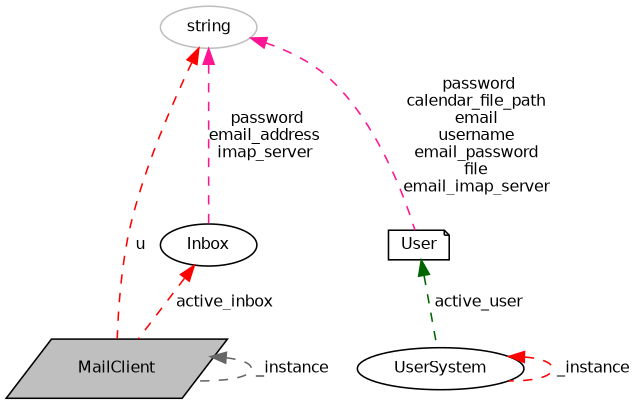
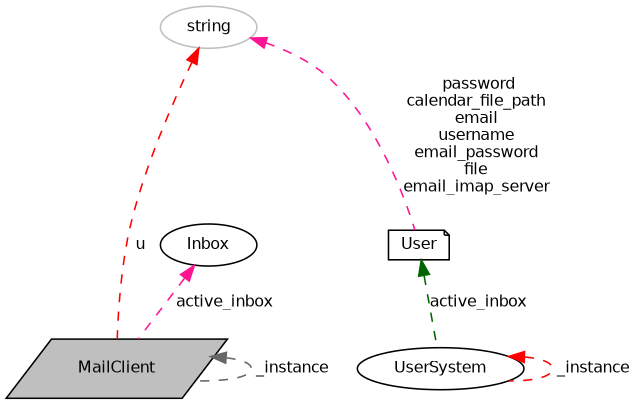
edge "Inbox" -> "string": removed, label "password email_address imap_server"
edge "UserSystem" -> "User": label " active_user" -> " active_inbox"
edge "MailClient" -> "Inbox": color red -> deeppink
